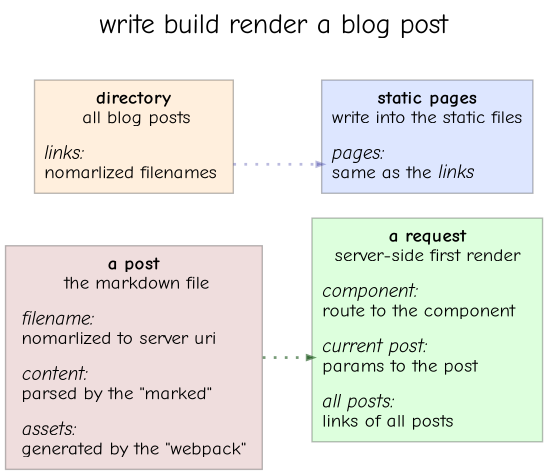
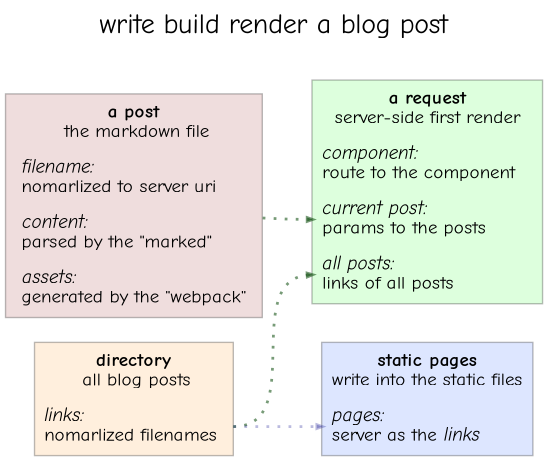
node "static pages": text "same as the" -> "server as the"
edge "directory" -> "a request": added
node "a request": text "params to the post" -> "params to the posts"
